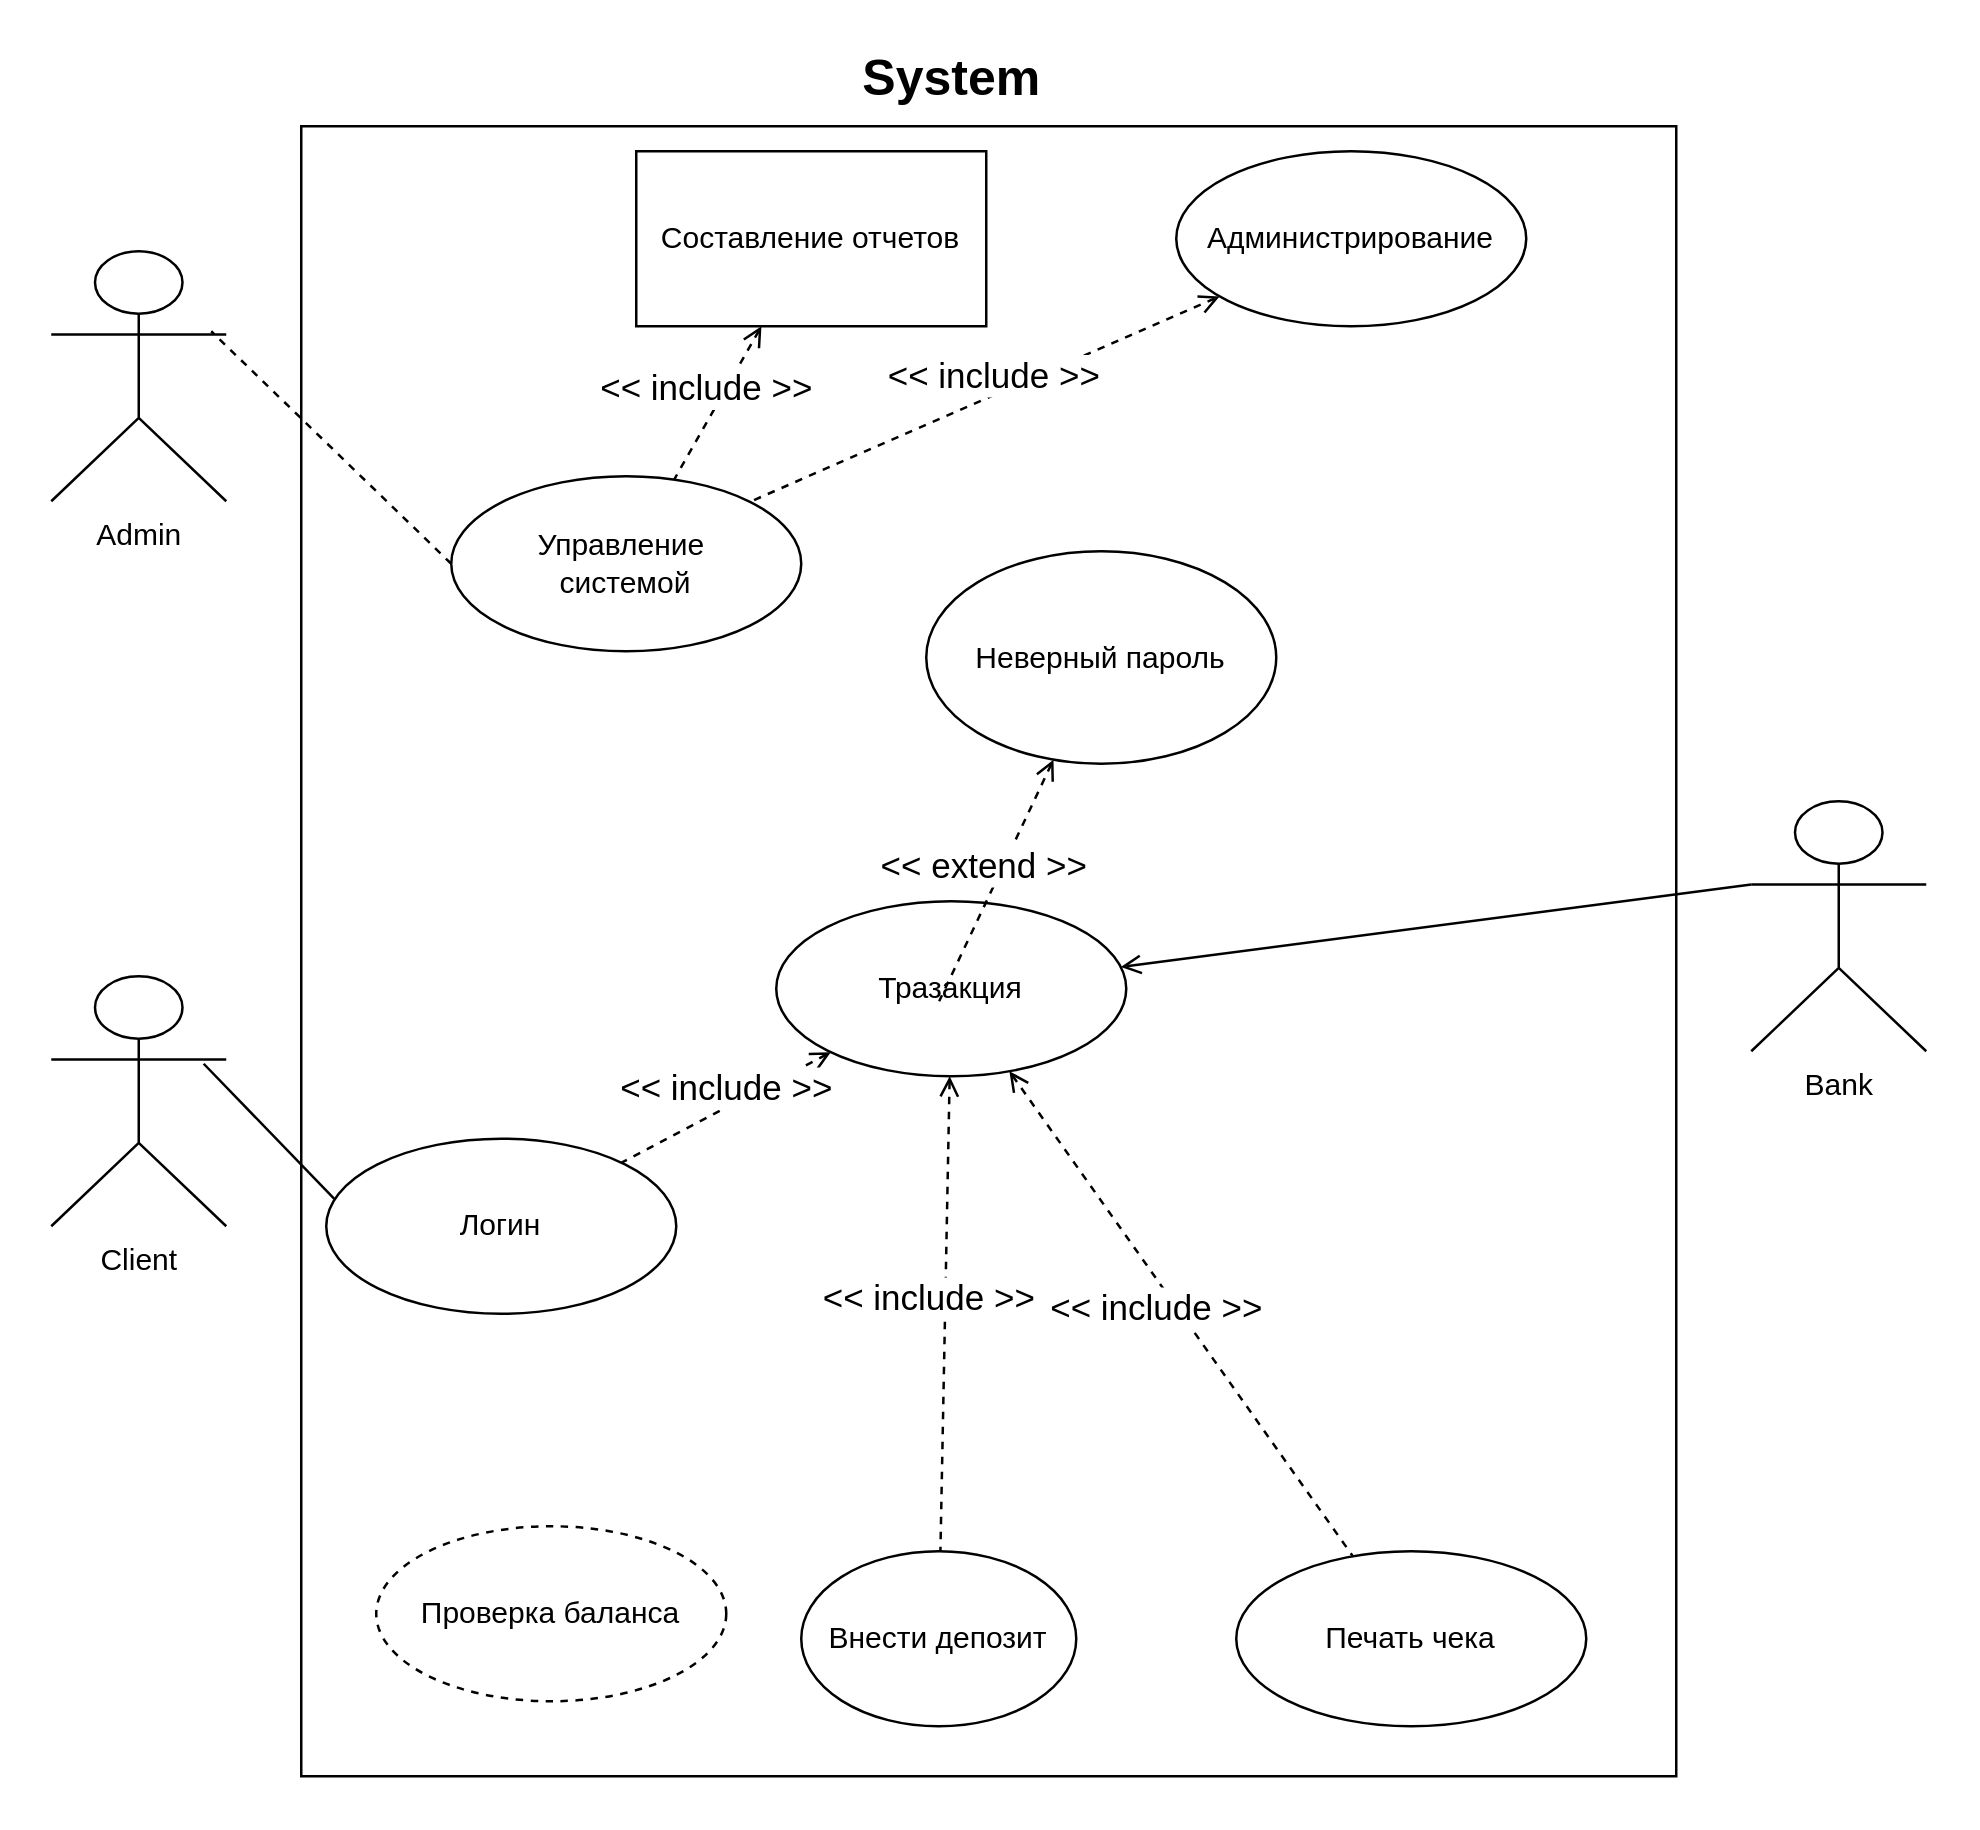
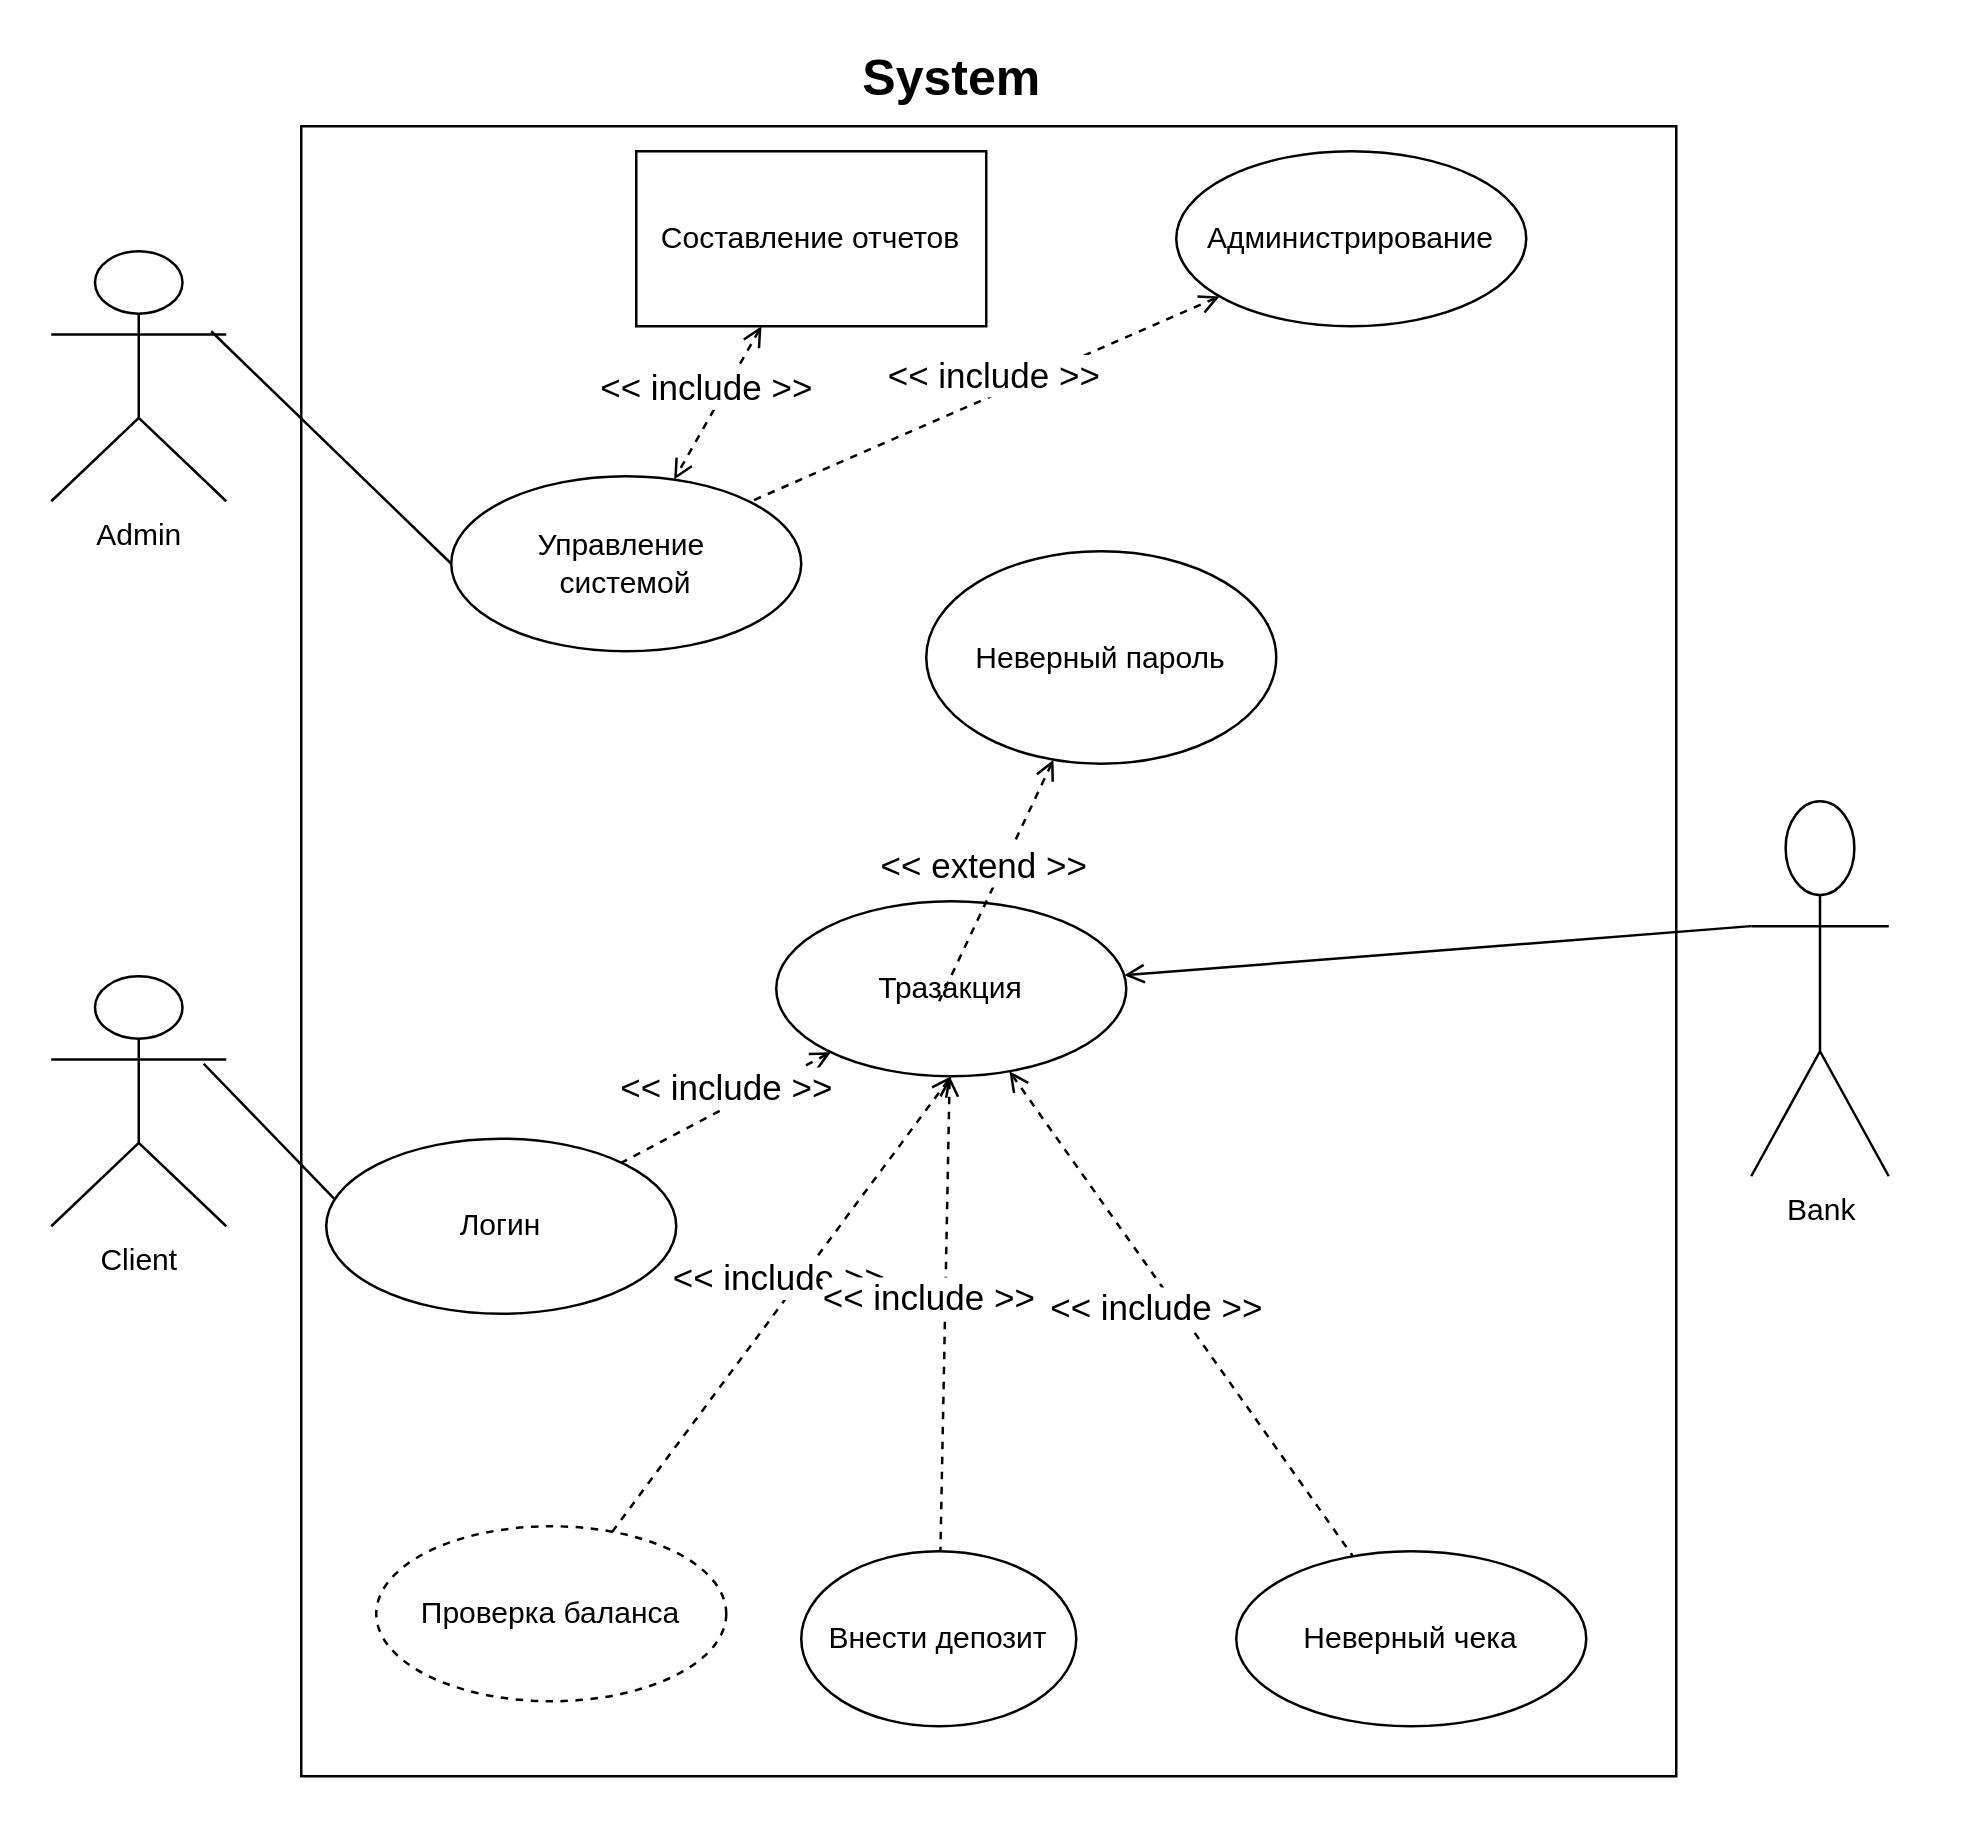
edge "Admin" -- "Управление системой": style dashed -> solid
edge "Управление системой" -> "Составление отчетов": arrowhead none -> open
node "Bank": size 175x250 -> 138x375
edge "Проверка баланса" -> "Тразакция": added, label "<< include >>"
node "Печать чека": label "Печать чека" -> "Неверный чека"
